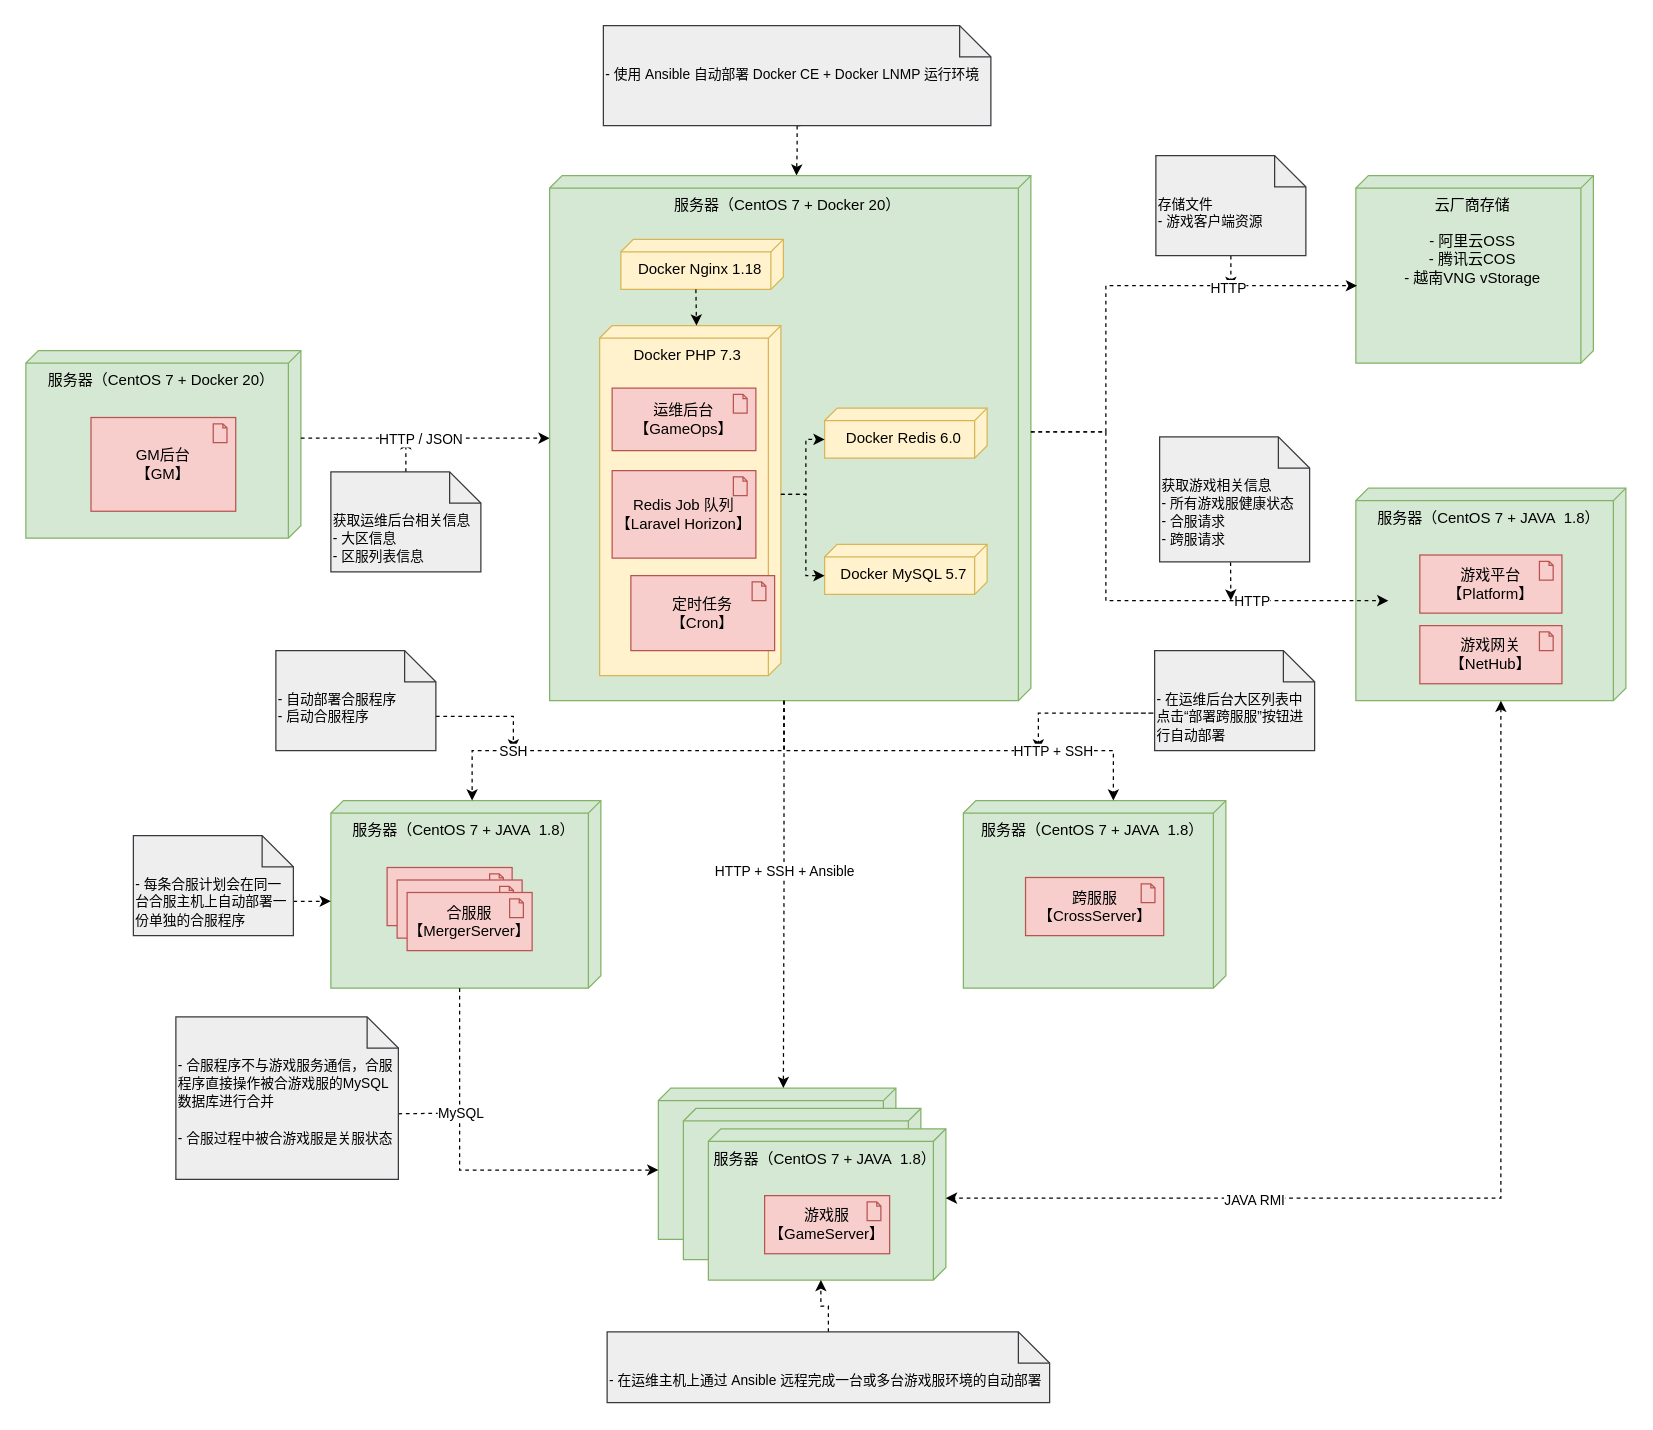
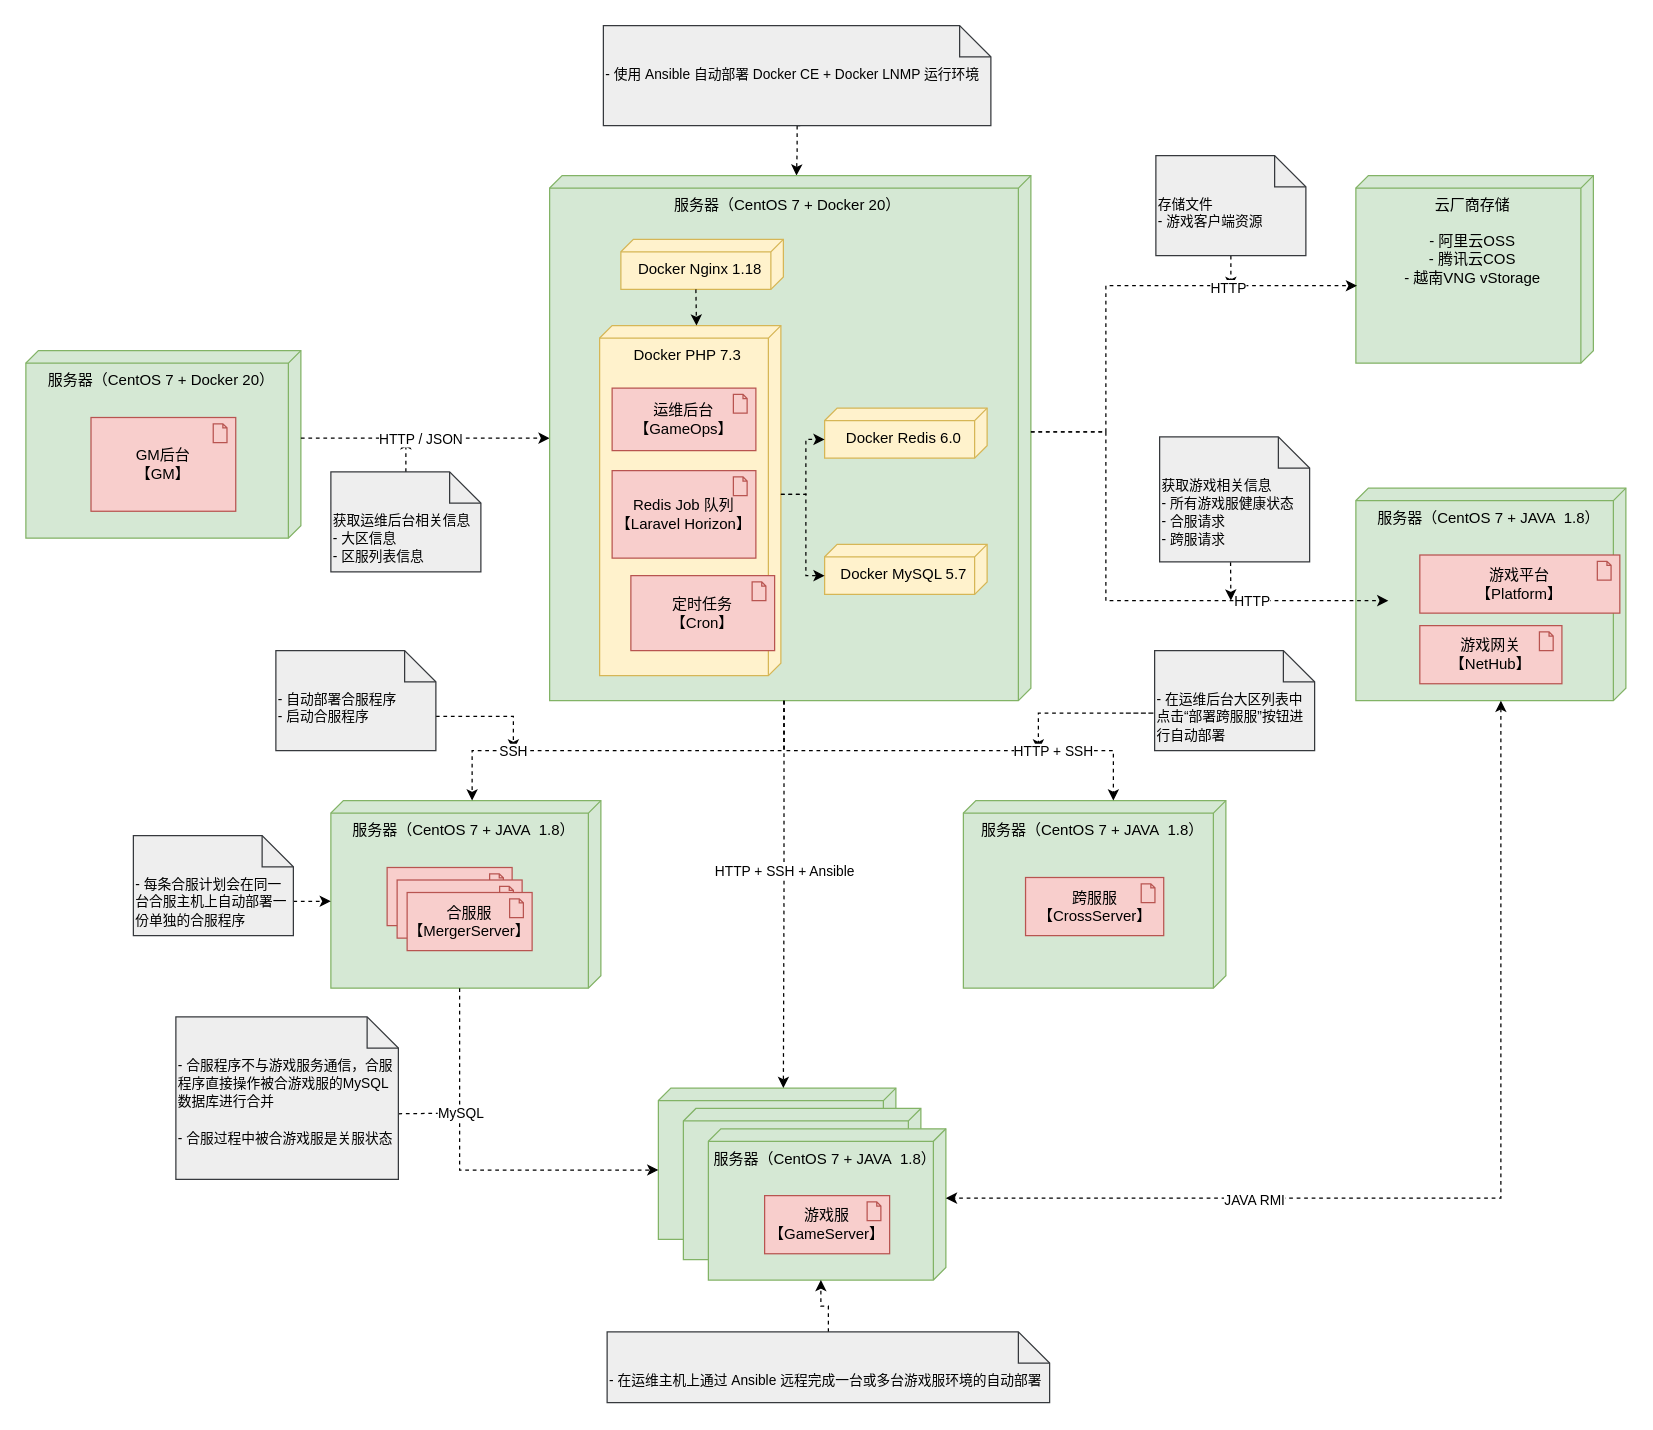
node "游戏平台【Platform】": size 142x58 -> 200x58
